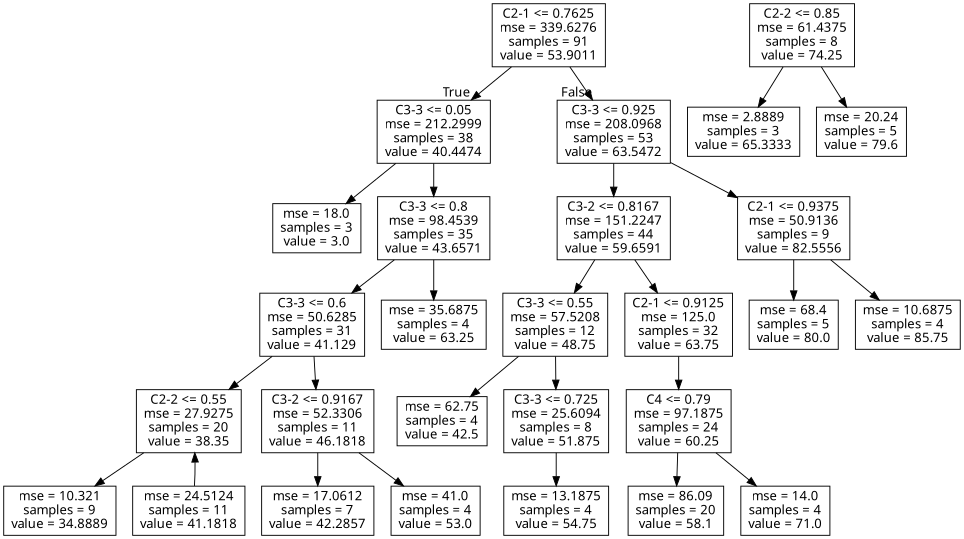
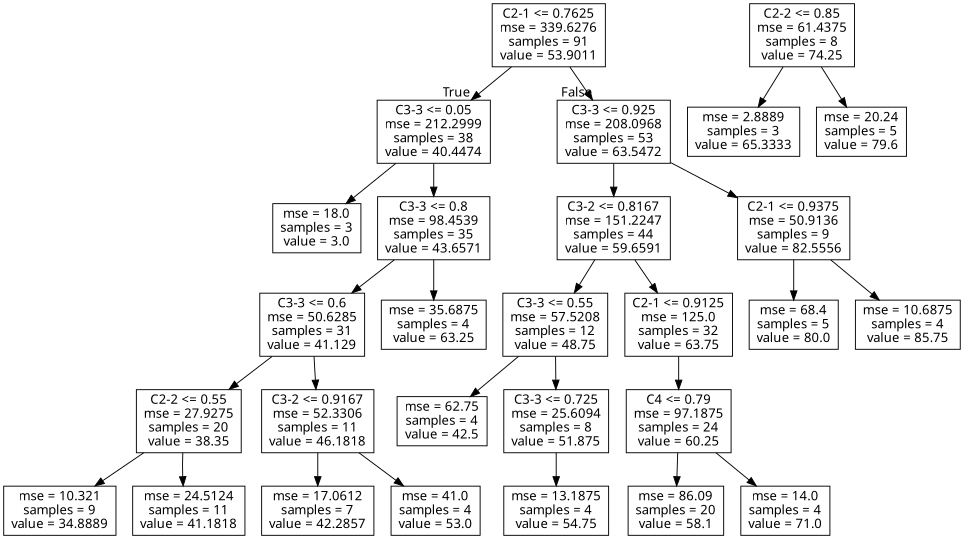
edge "mse = 24.5124 samples = 11 value = 41.1818" -> "C2-2 <= 0.55 mse = 27.9275 samples = 20 value = 38.35": reversed
